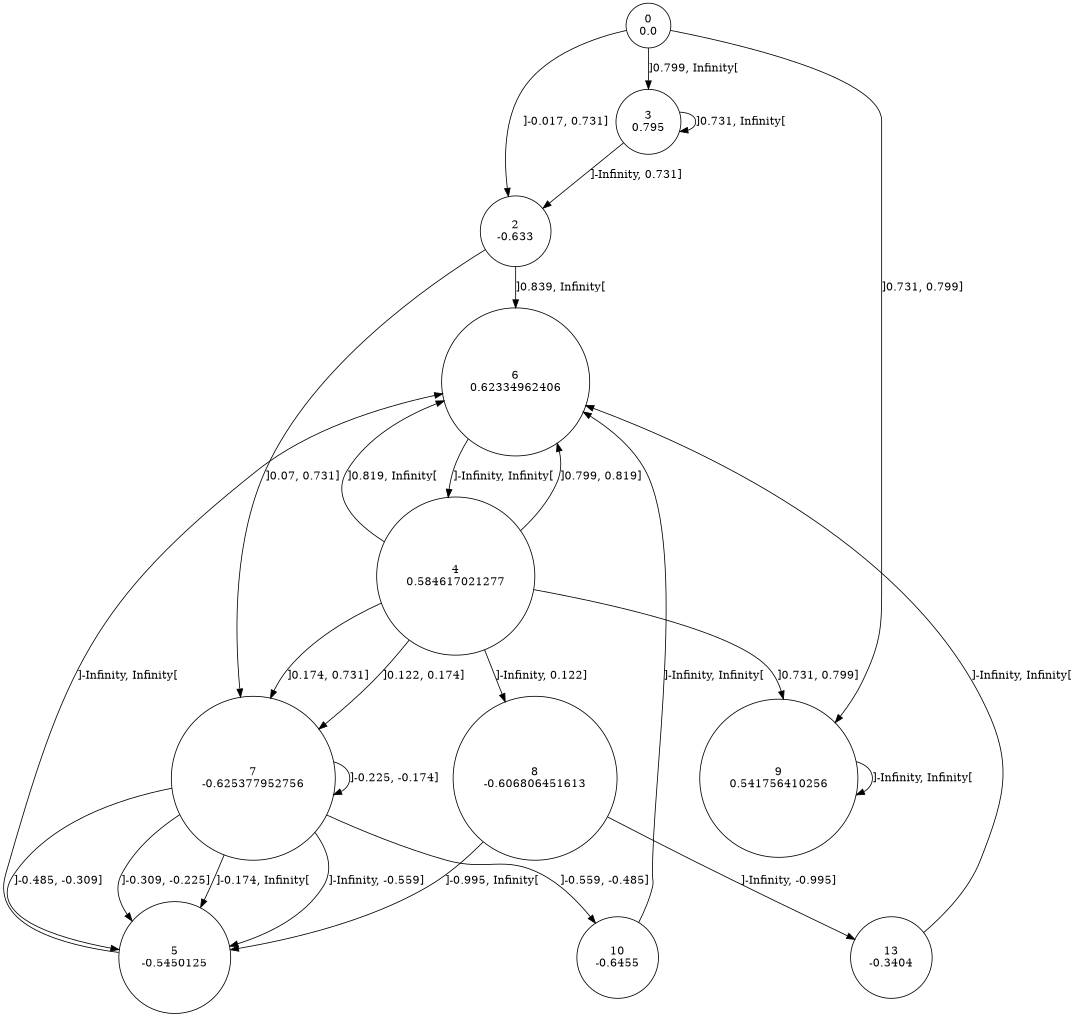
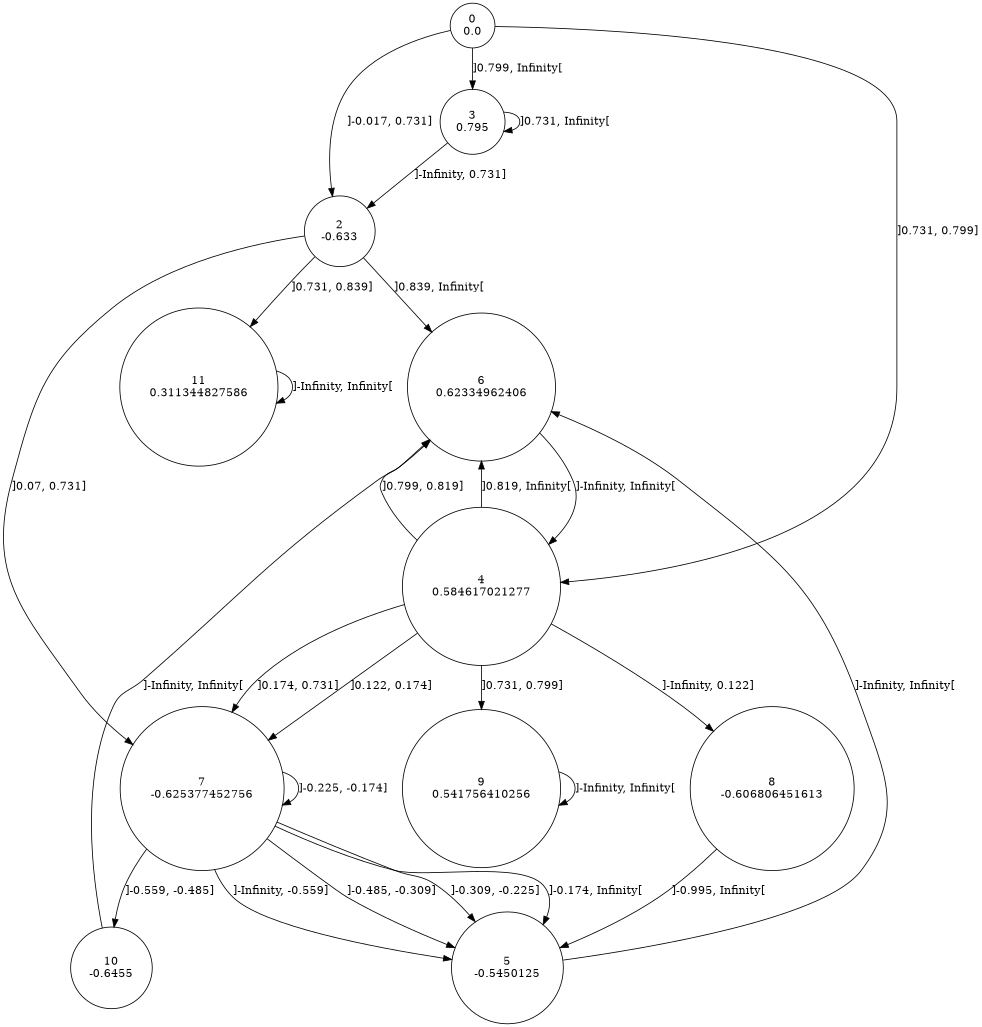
edge "0 0.0" -> "9 0.541756410256": now "0 0.0" -> "4 0.584617021277"
node "11 0.311344827586": added
node "7 -0.625377952756": label "7 -0.625377952756" -> "7 -0.625377452756"
node "13 -0.3404": removed
